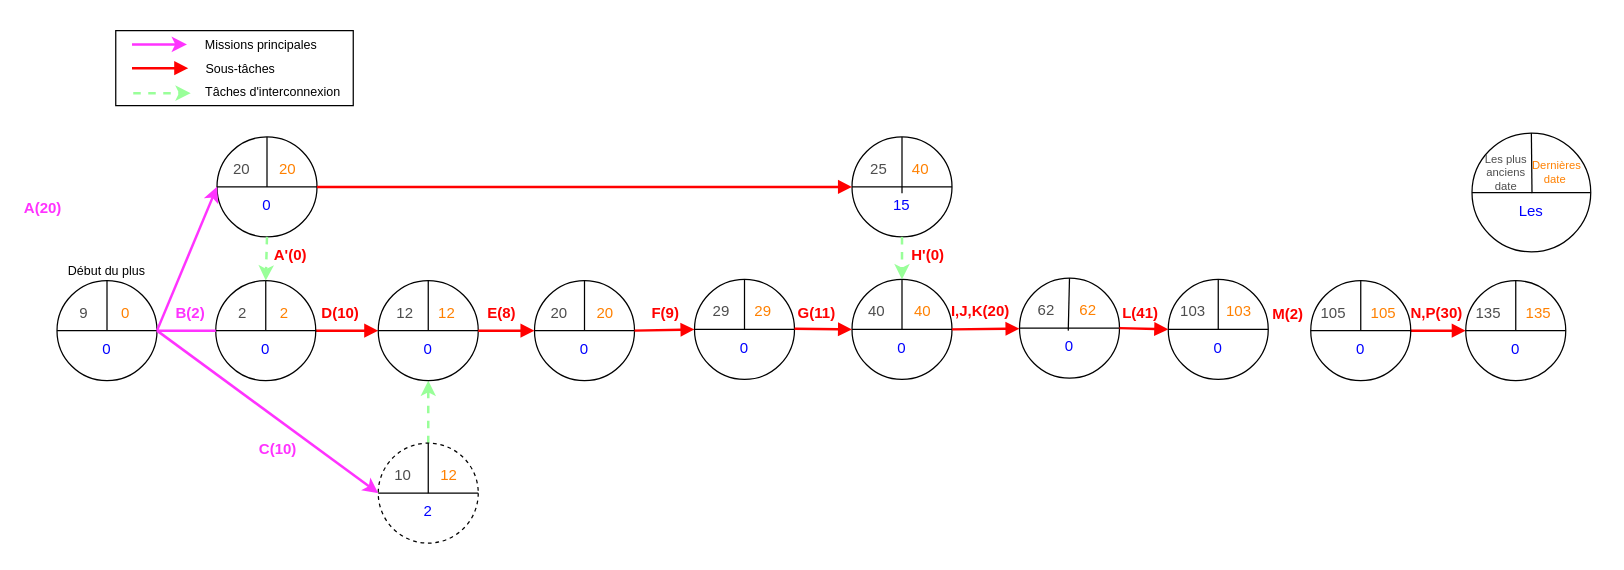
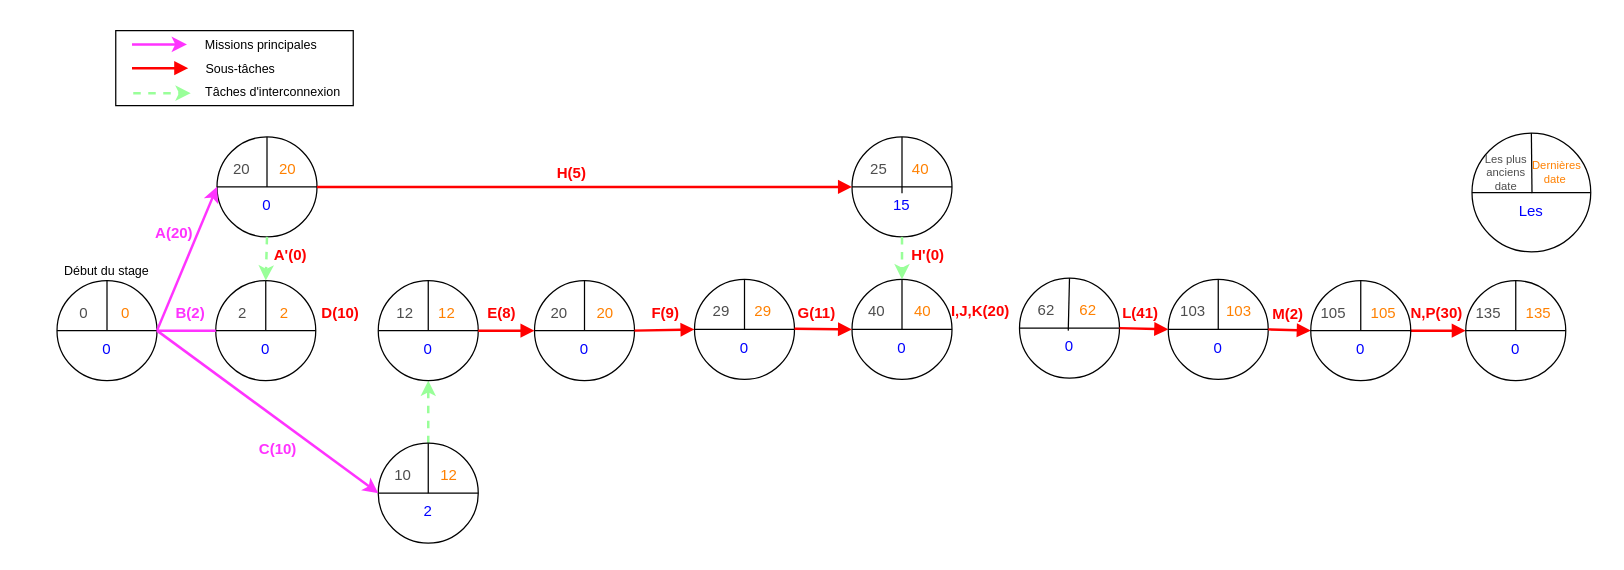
node "H(5)": added
node "A(20)": moved (43, 208) -> (174, 233)
node "Début du plus": label "Début du plus" -> "Début du stage"
edge "40 40 0" -> "62 62 0": removed
edge "103 103 0" -> "105 105 0": added
node "9 0 0": label "9 0 0" -> "0 0 0"
edge "2 2 0" -> "12 12 0": removed
node "10 12 2": style dashed -> solid
